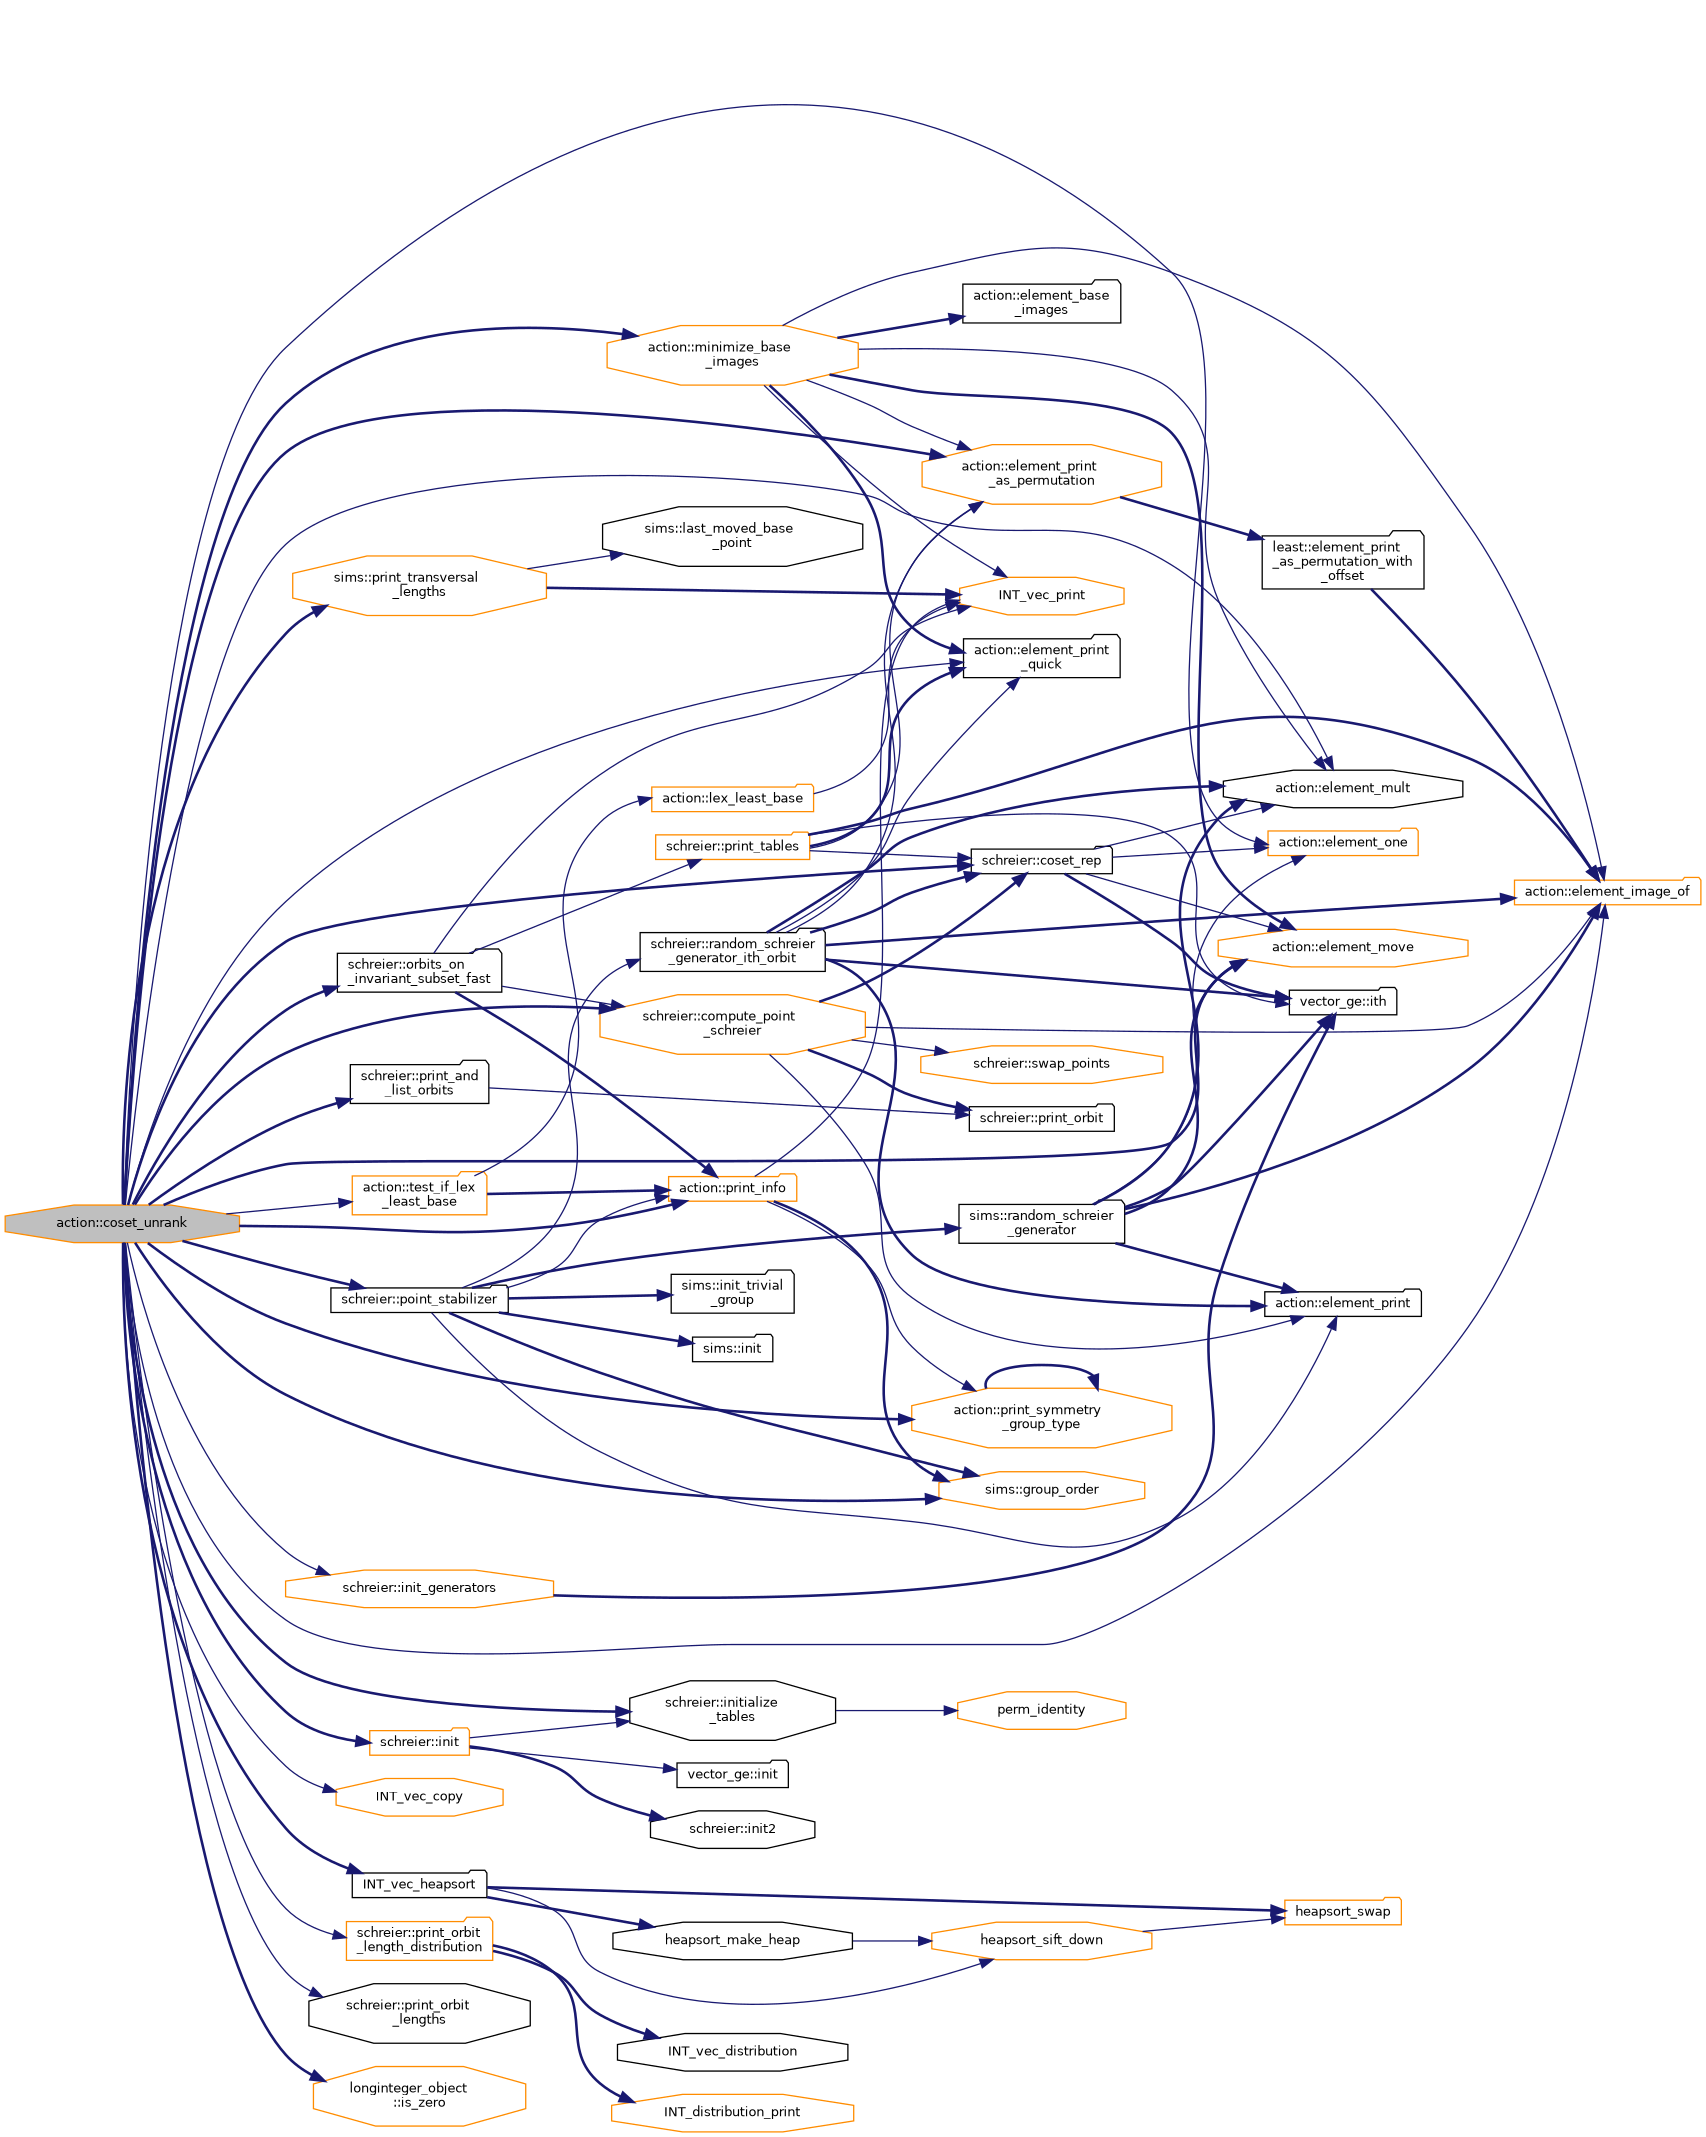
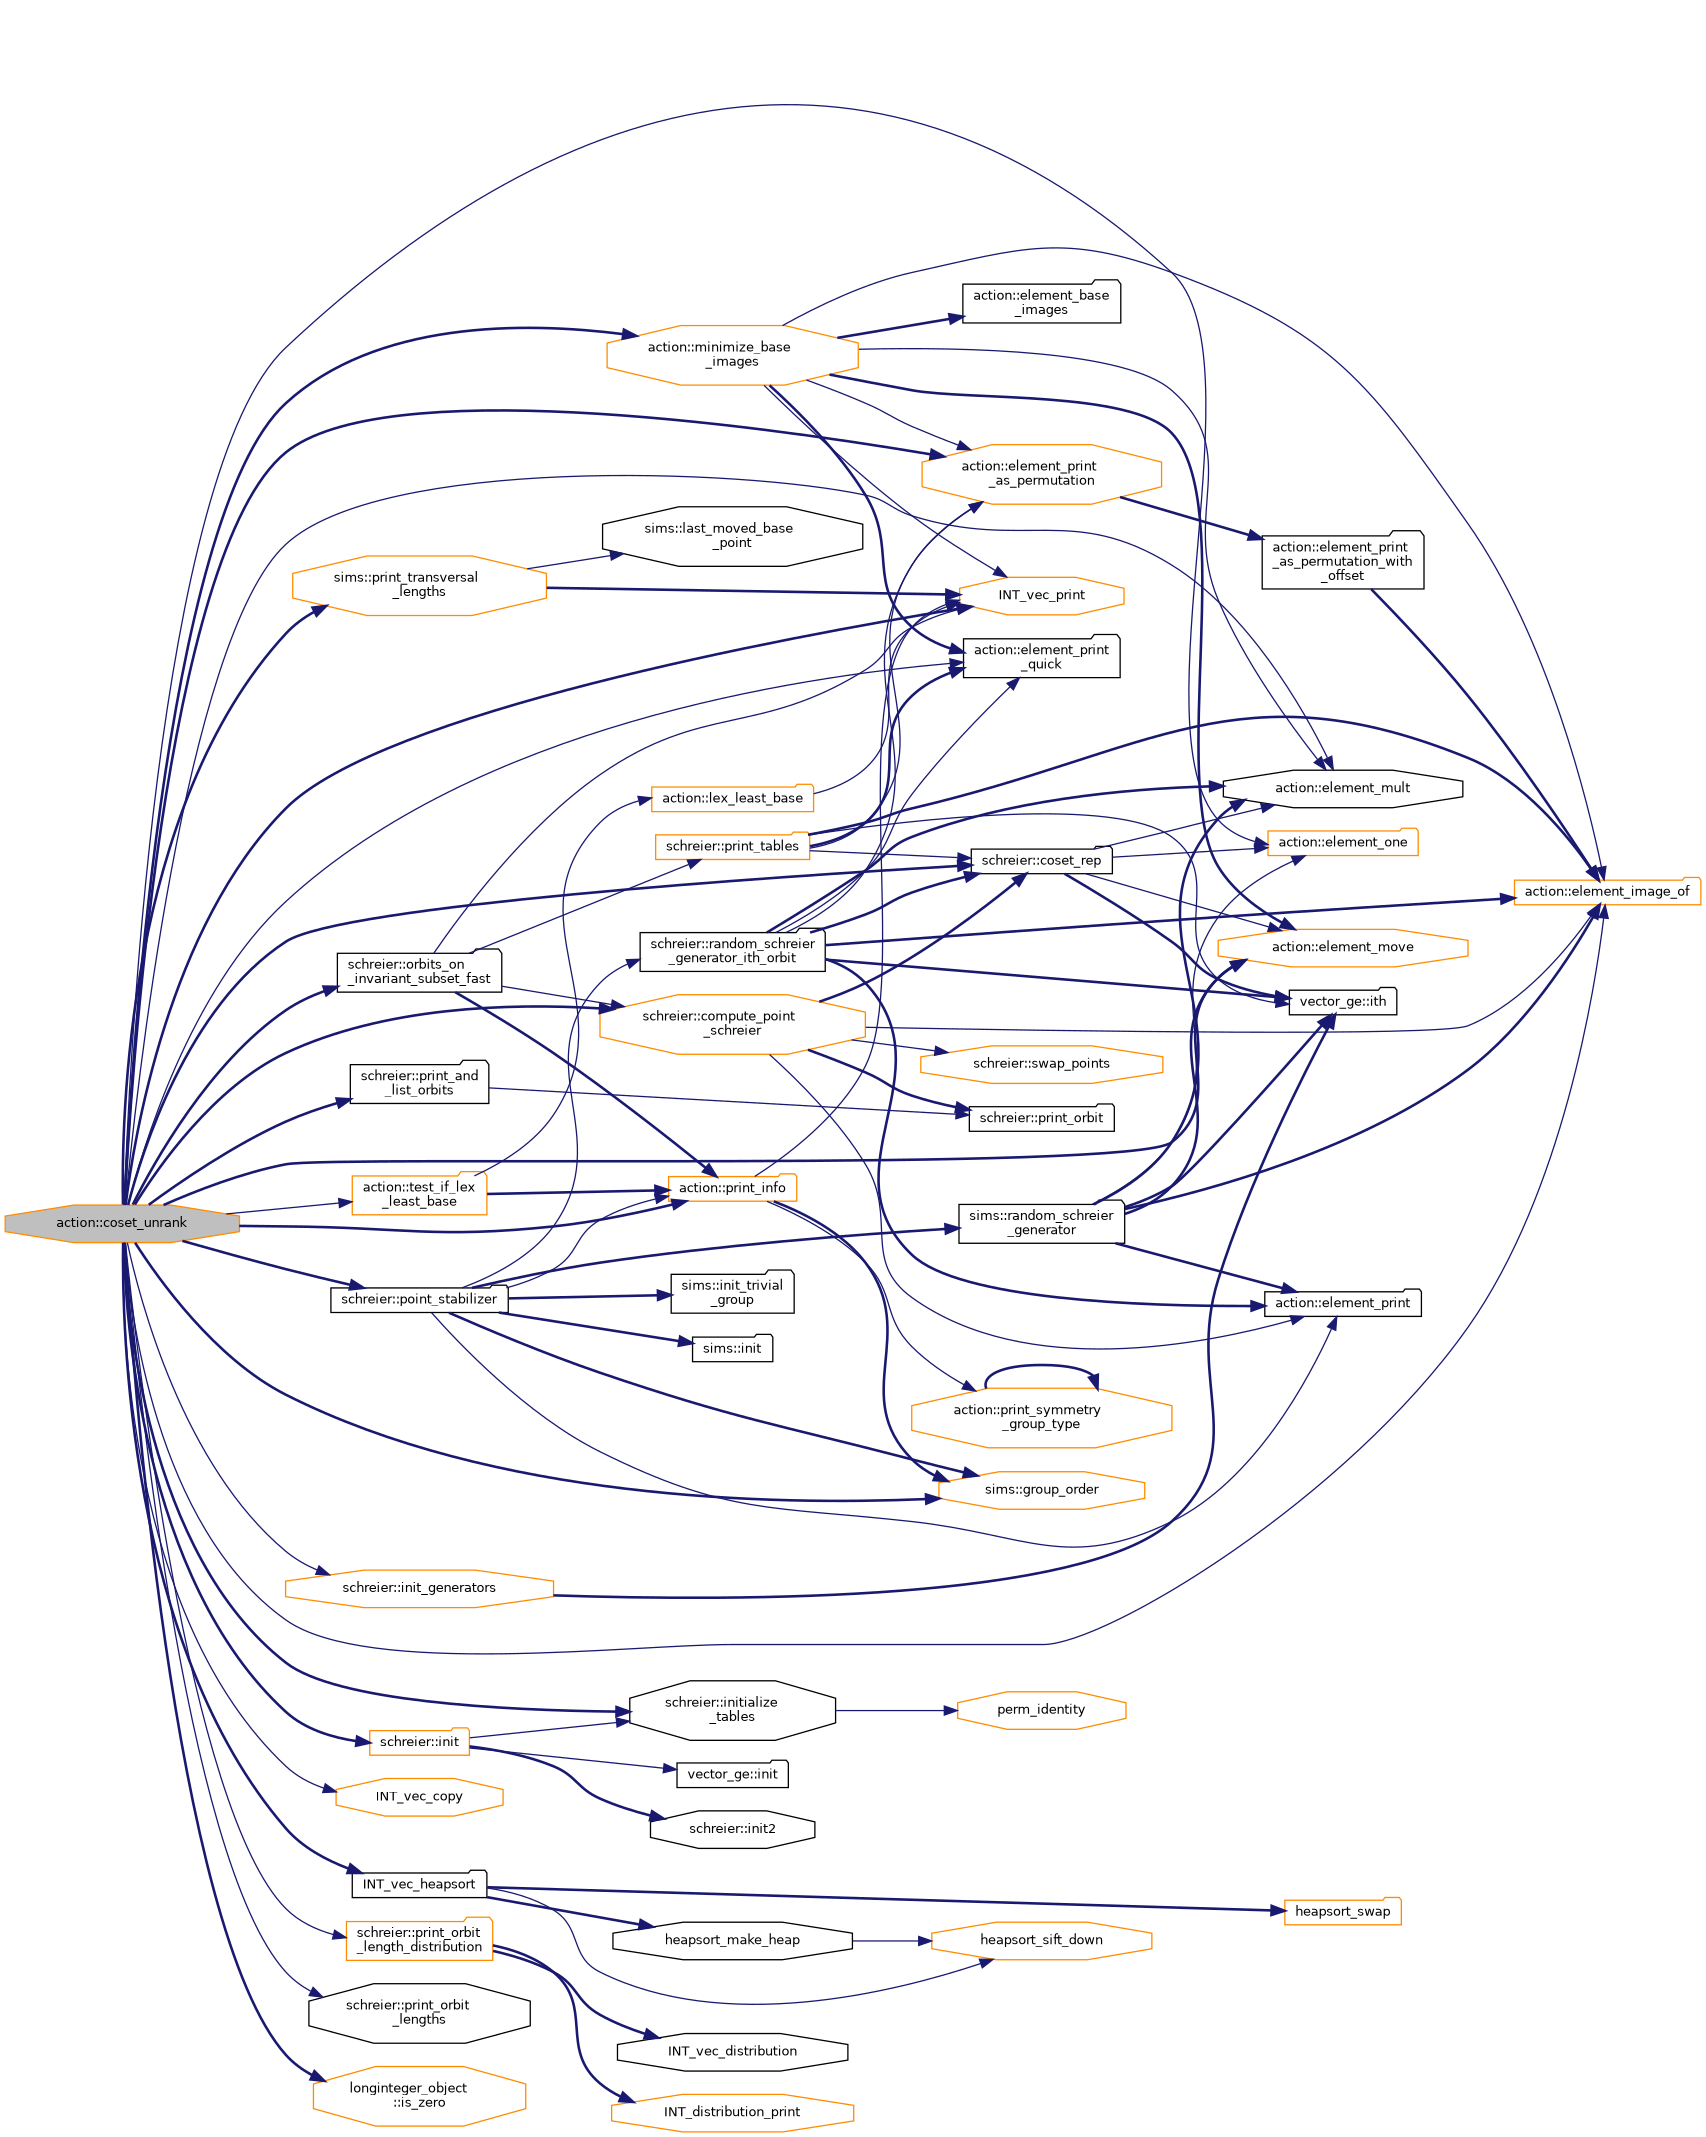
node "least::element_print _as_permutation_with _offset": label "least::element_print _as_permutation_with _offset" -> "action::element_print _as_permutation_with _offset"
edge "action::coset_unrank" -> "action::print_symmetry _group_type": now "action::coset_unrank" -> "INT_vec_print"
edge "heapsort_sift_down" -> "heapsort_swap": removed
